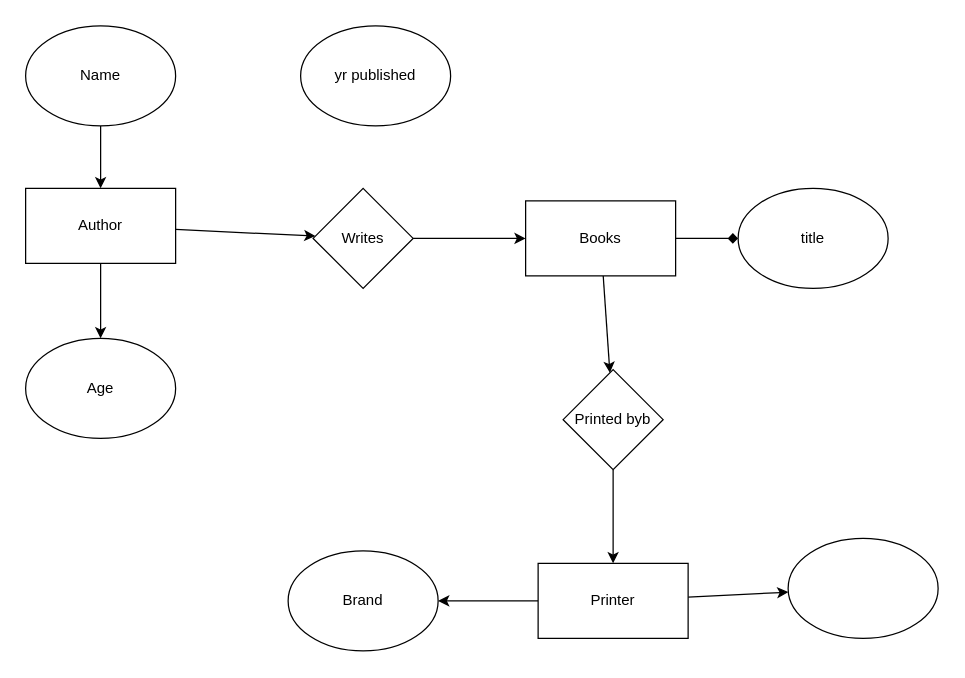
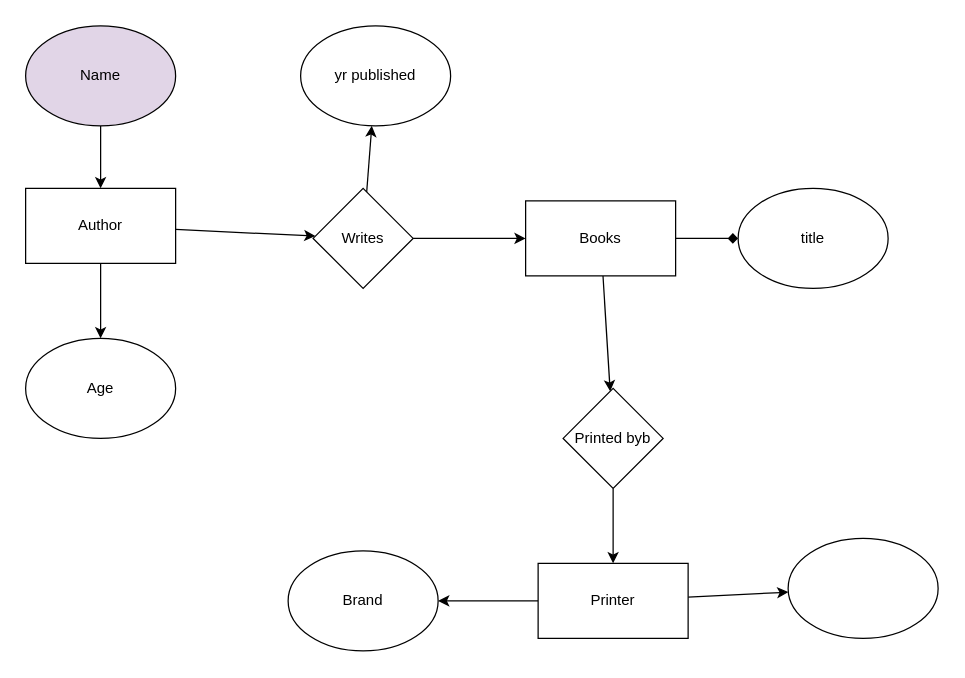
node "Name": fillcolor #ffffff -> #e1d5e7
edge "Writes" -> "yr published": added
node "Printed byb": moved (613, 419) -> (613, 438)
